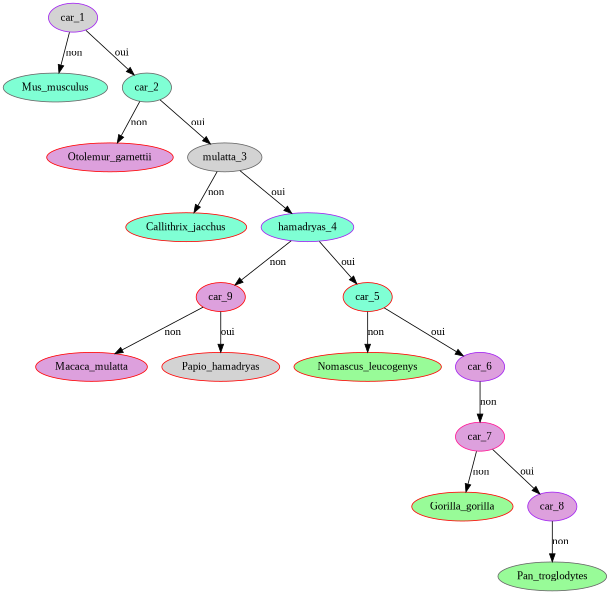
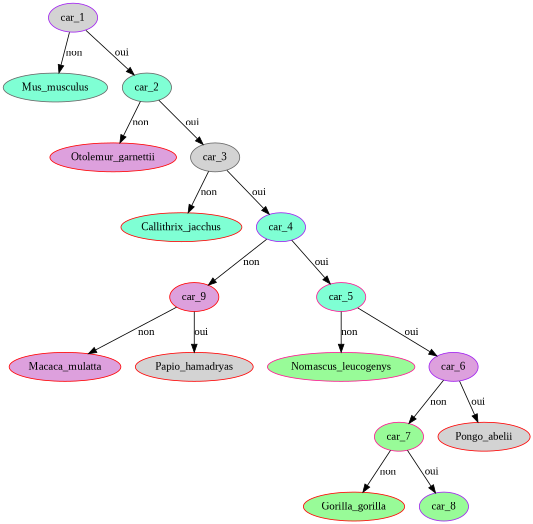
node "mulatta_3": label "mulatta_3" -> "car_3"
node "hamadryas_4": label "hamadryas_4" -> "car_4"
node "car_5": color red -> deeppink
node "Nomascus_leucogenys": color red -> deeppink
node "car_7": fillcolor plum -> palegreen
node "Pongo_abelii": added
node "car_8": fillcolor plum -> palegreen
node "Pan_troglodytes": removed
